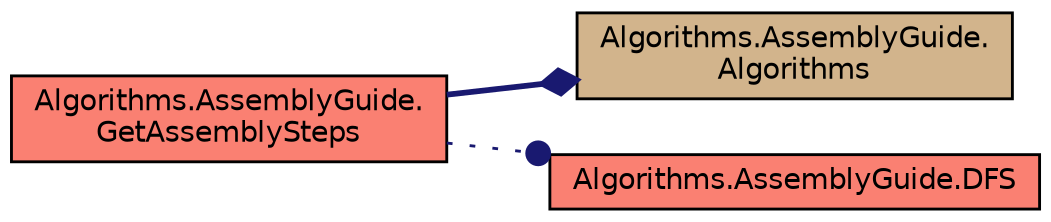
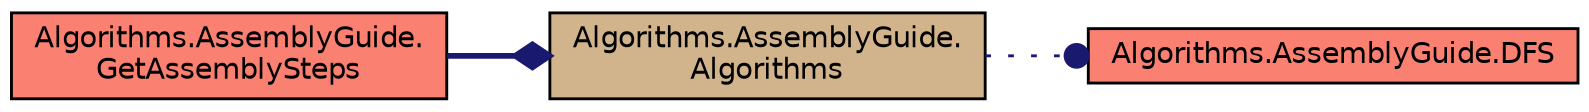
edge "Algorithms.AssemblyGuide. GetAssemblySteps" -> "Algorithms.AssemblyGuide.DFS": now "Algorithms.AssemblyGuide. Algorithms" -> "Algorithms.AssemblyGuide.DFS"
